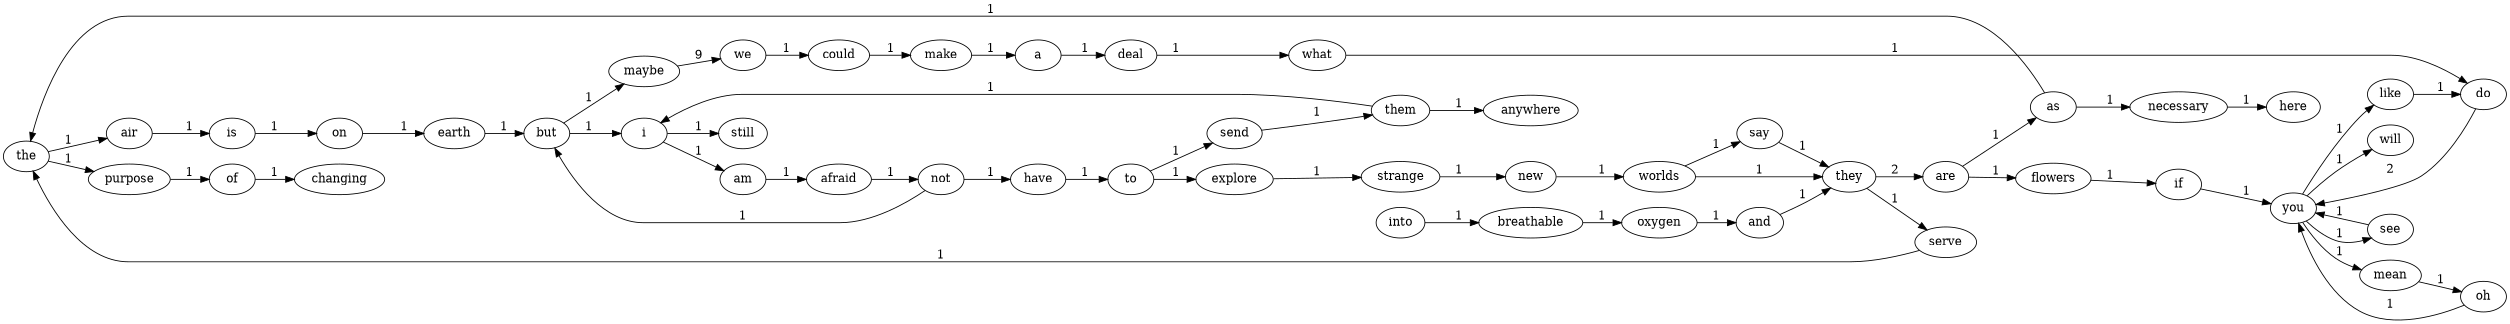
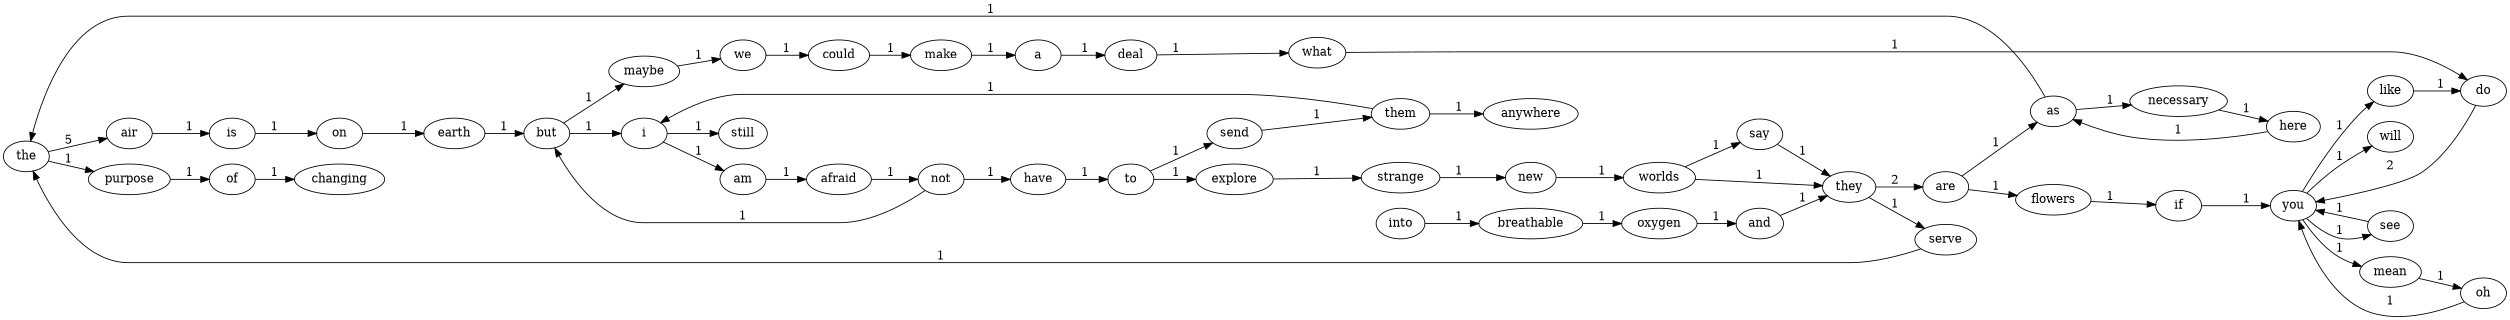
edge "maybe" -> "we": label "9" -> "1"
edge "here" -> "as": added, label "1"
edge "the" -> "air": label "1" -> "5"
